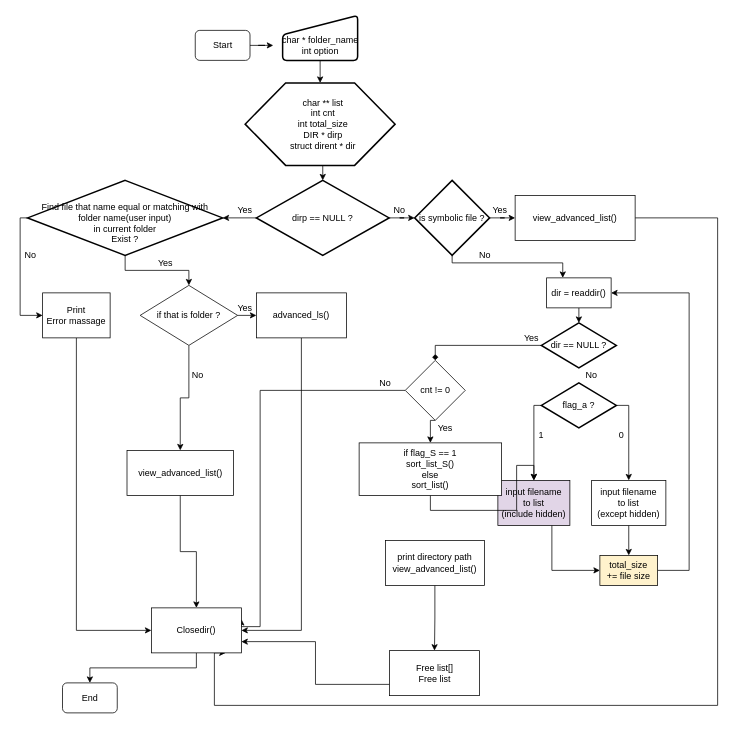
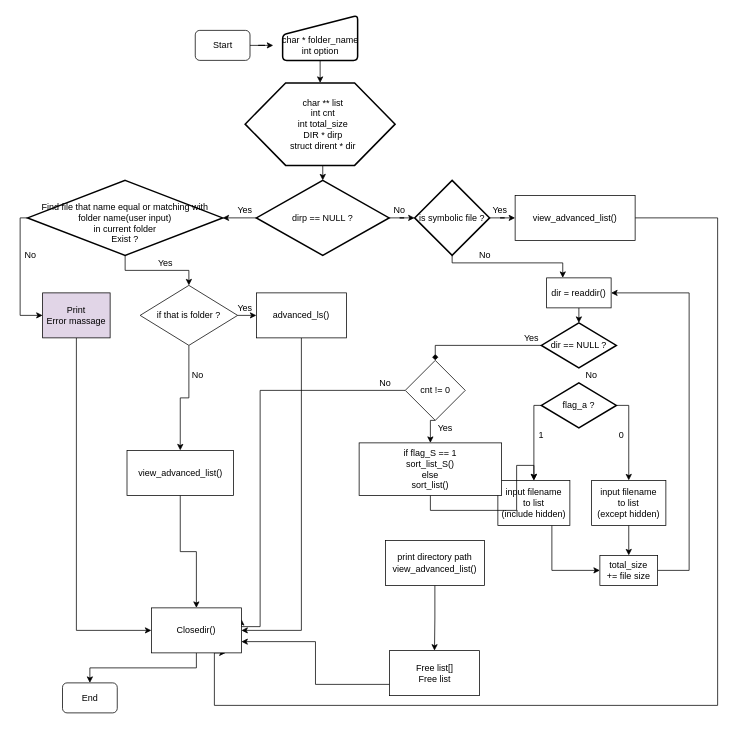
node "Print Error massage": fillcolor #ffffff -> #e1d5e7
node "input filename to list (include hidden)": fillcolor #e1d5e7 -> #ffffff
node "total_size += file size": fillcolor #fff2cc -> #ffffff
